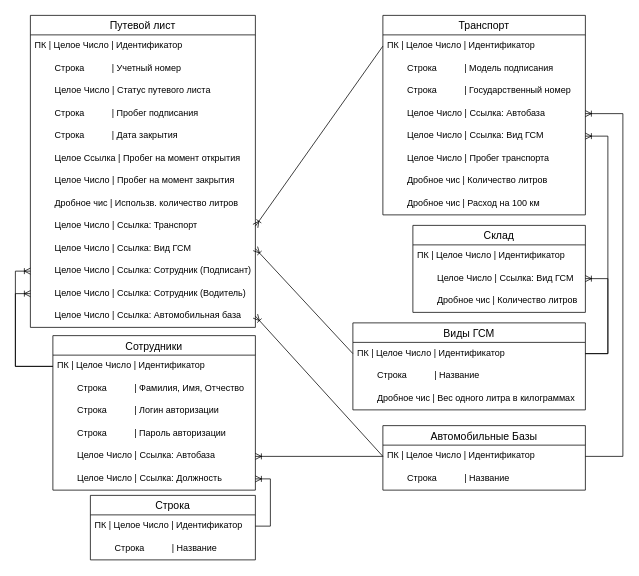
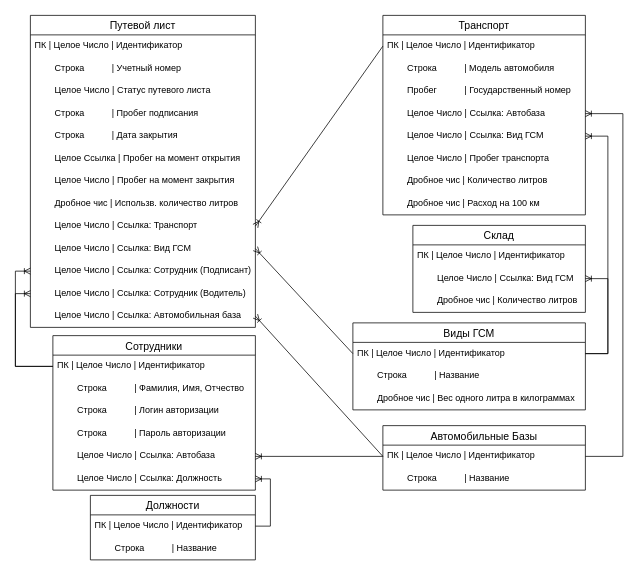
node "Строка | Модель подписания": label "Строка | Модель подписания" -> "Строка | Модель автомобиля"
node "Строка | Государственный номер": label "Строка | Государственный номер" -> "Пробег | Государственный номер"
node "Строка": label "Строка" -> "Должности"
